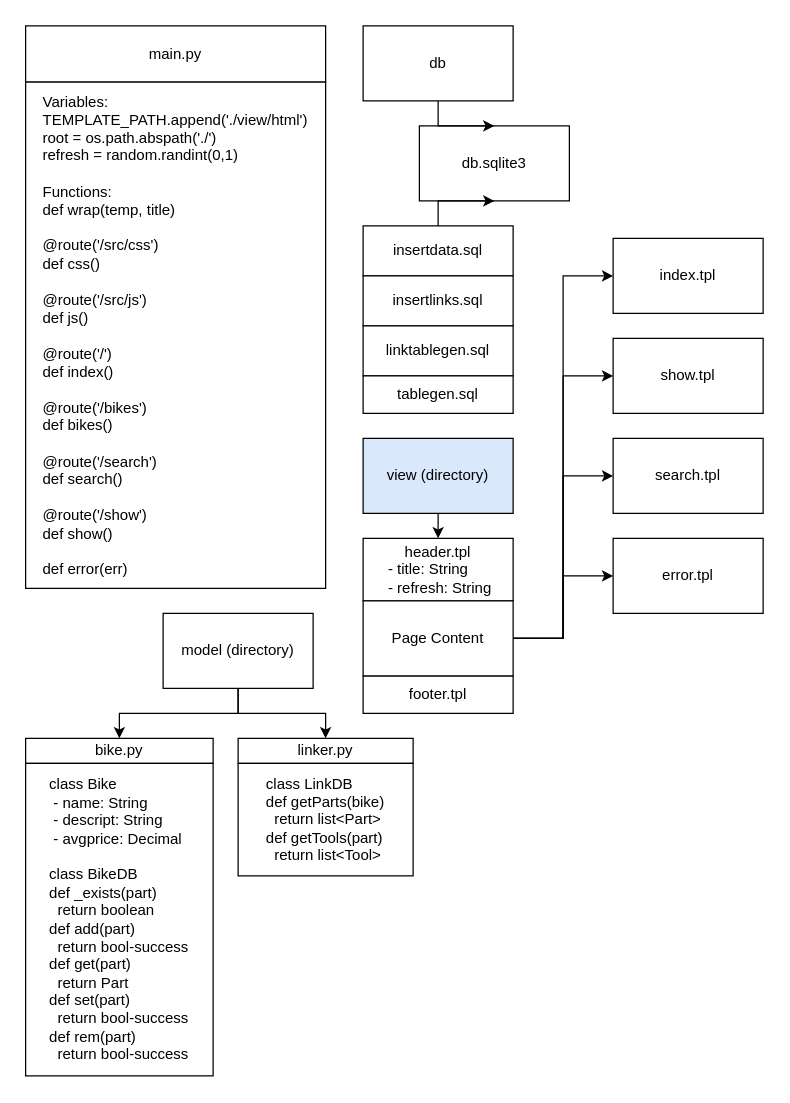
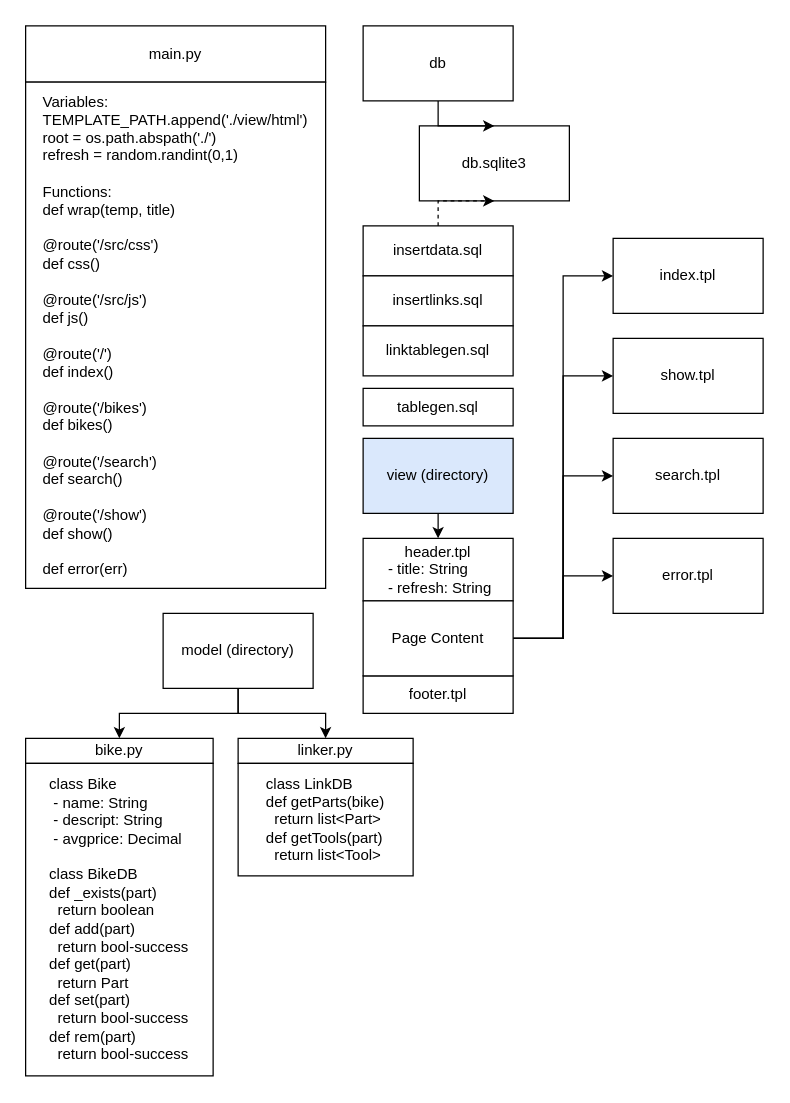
edge "insertdata.sql" -> "db.sqlite3": style solid -> dashed
node "tablegen.sql": moved (438, 394) -> (438, 407)
